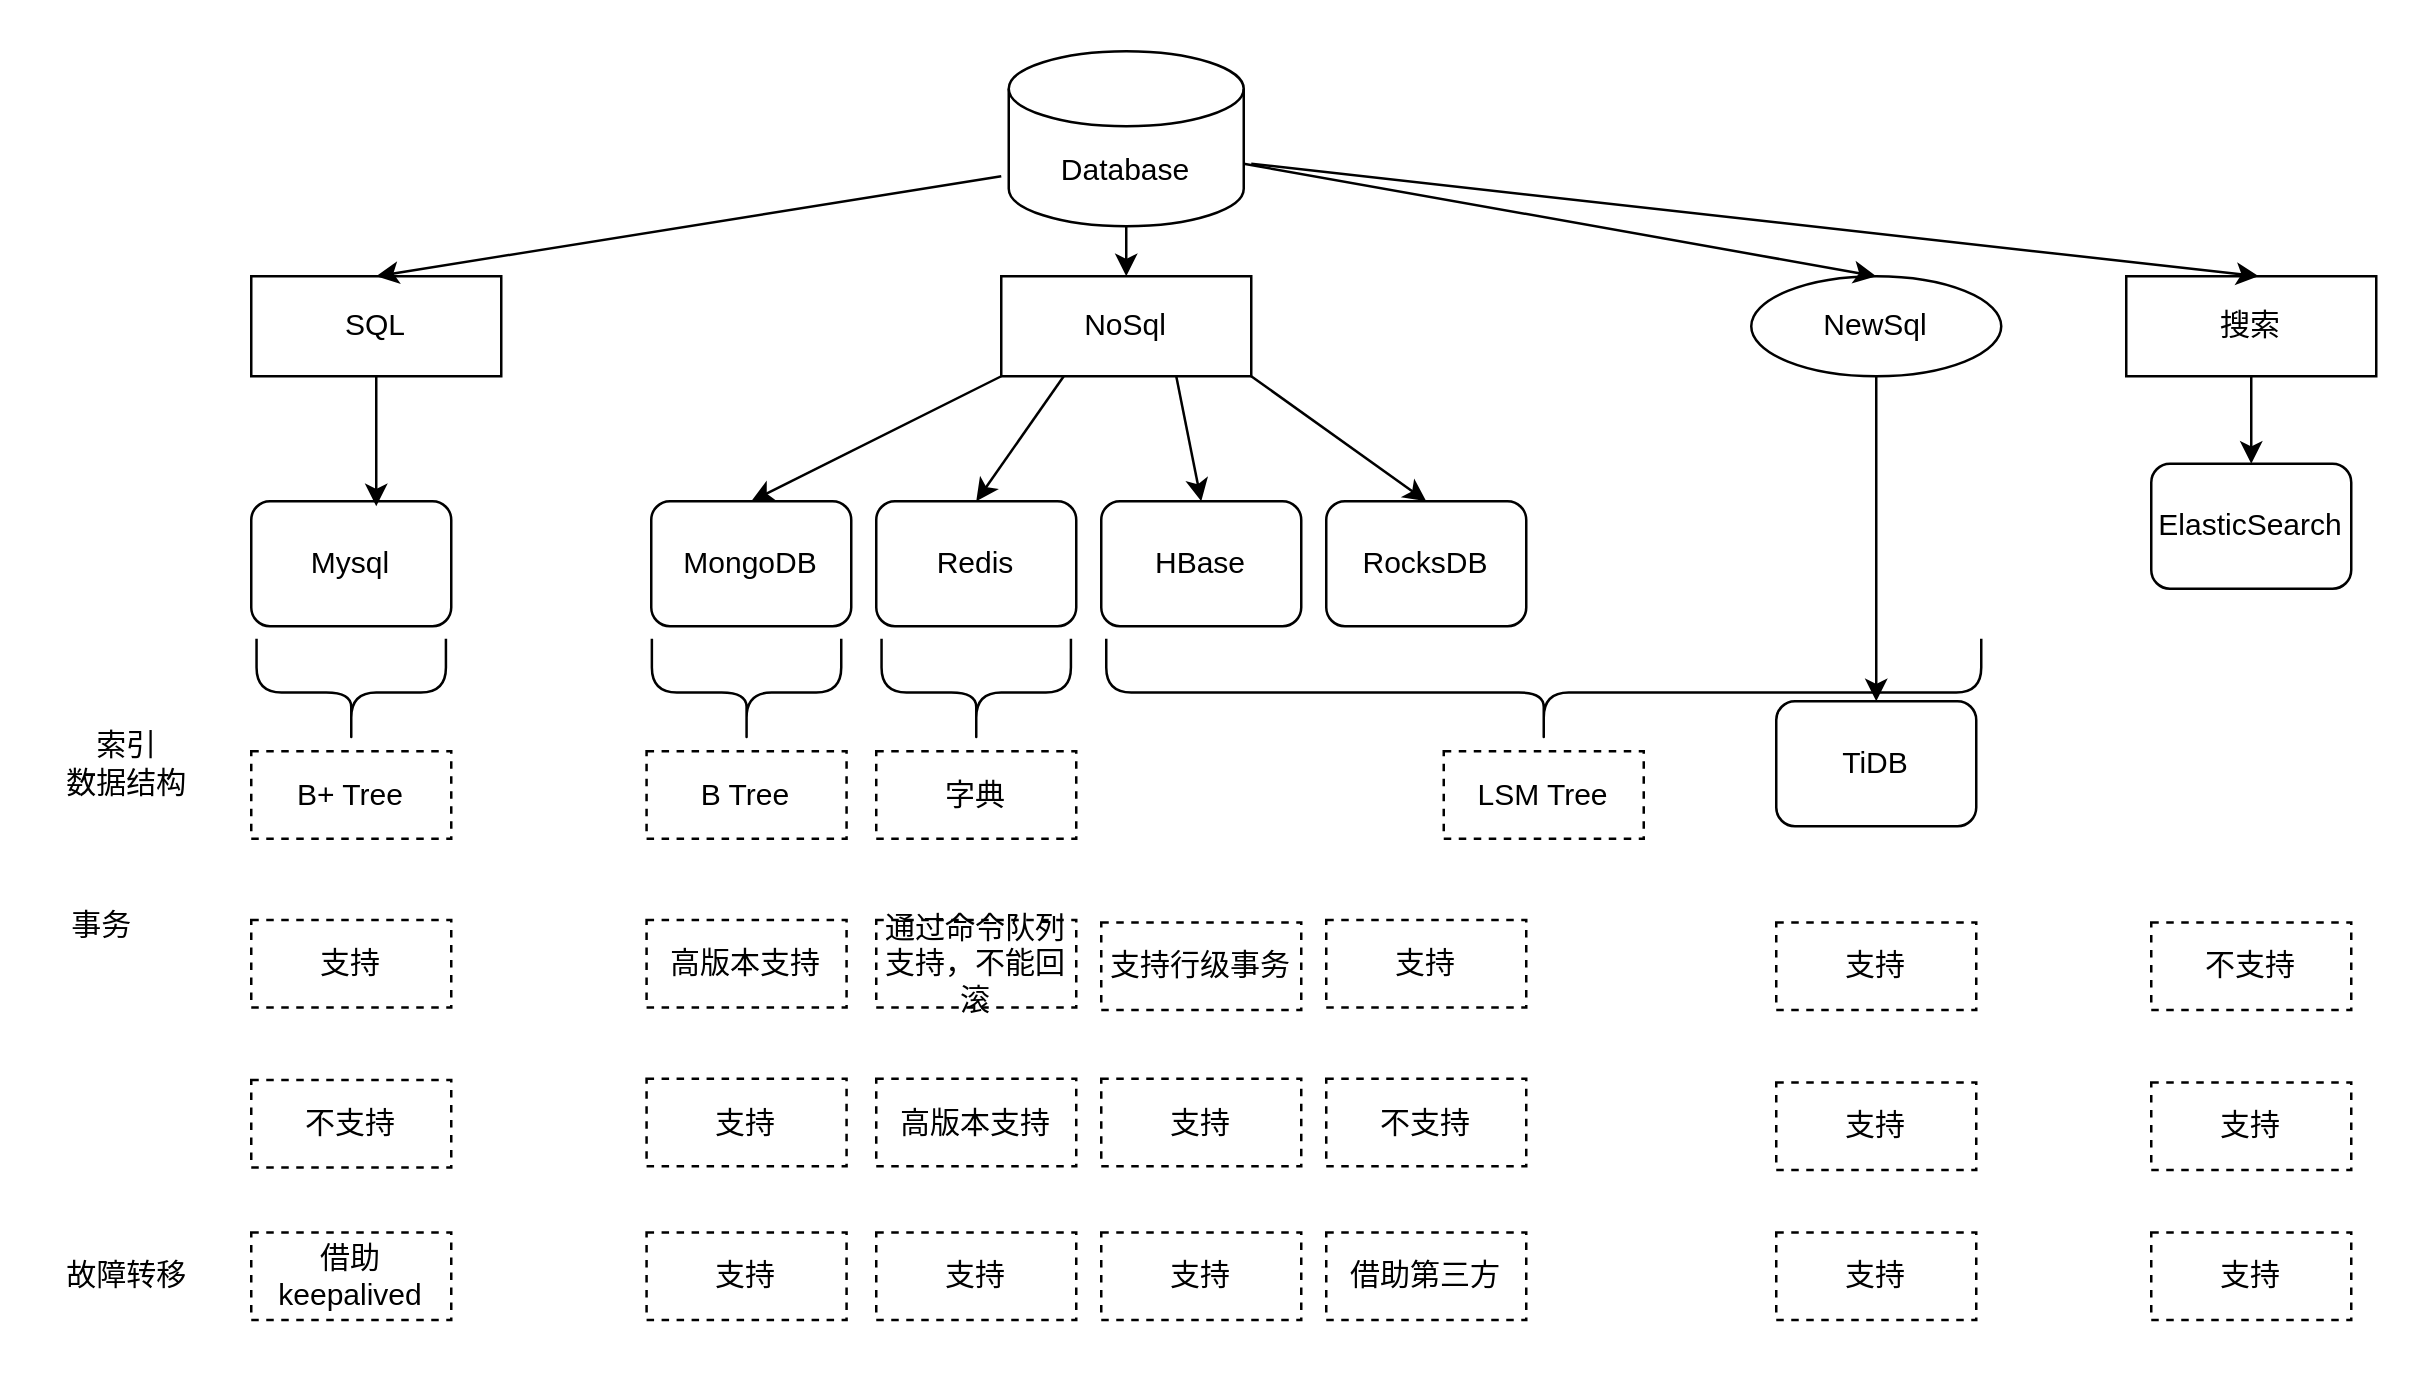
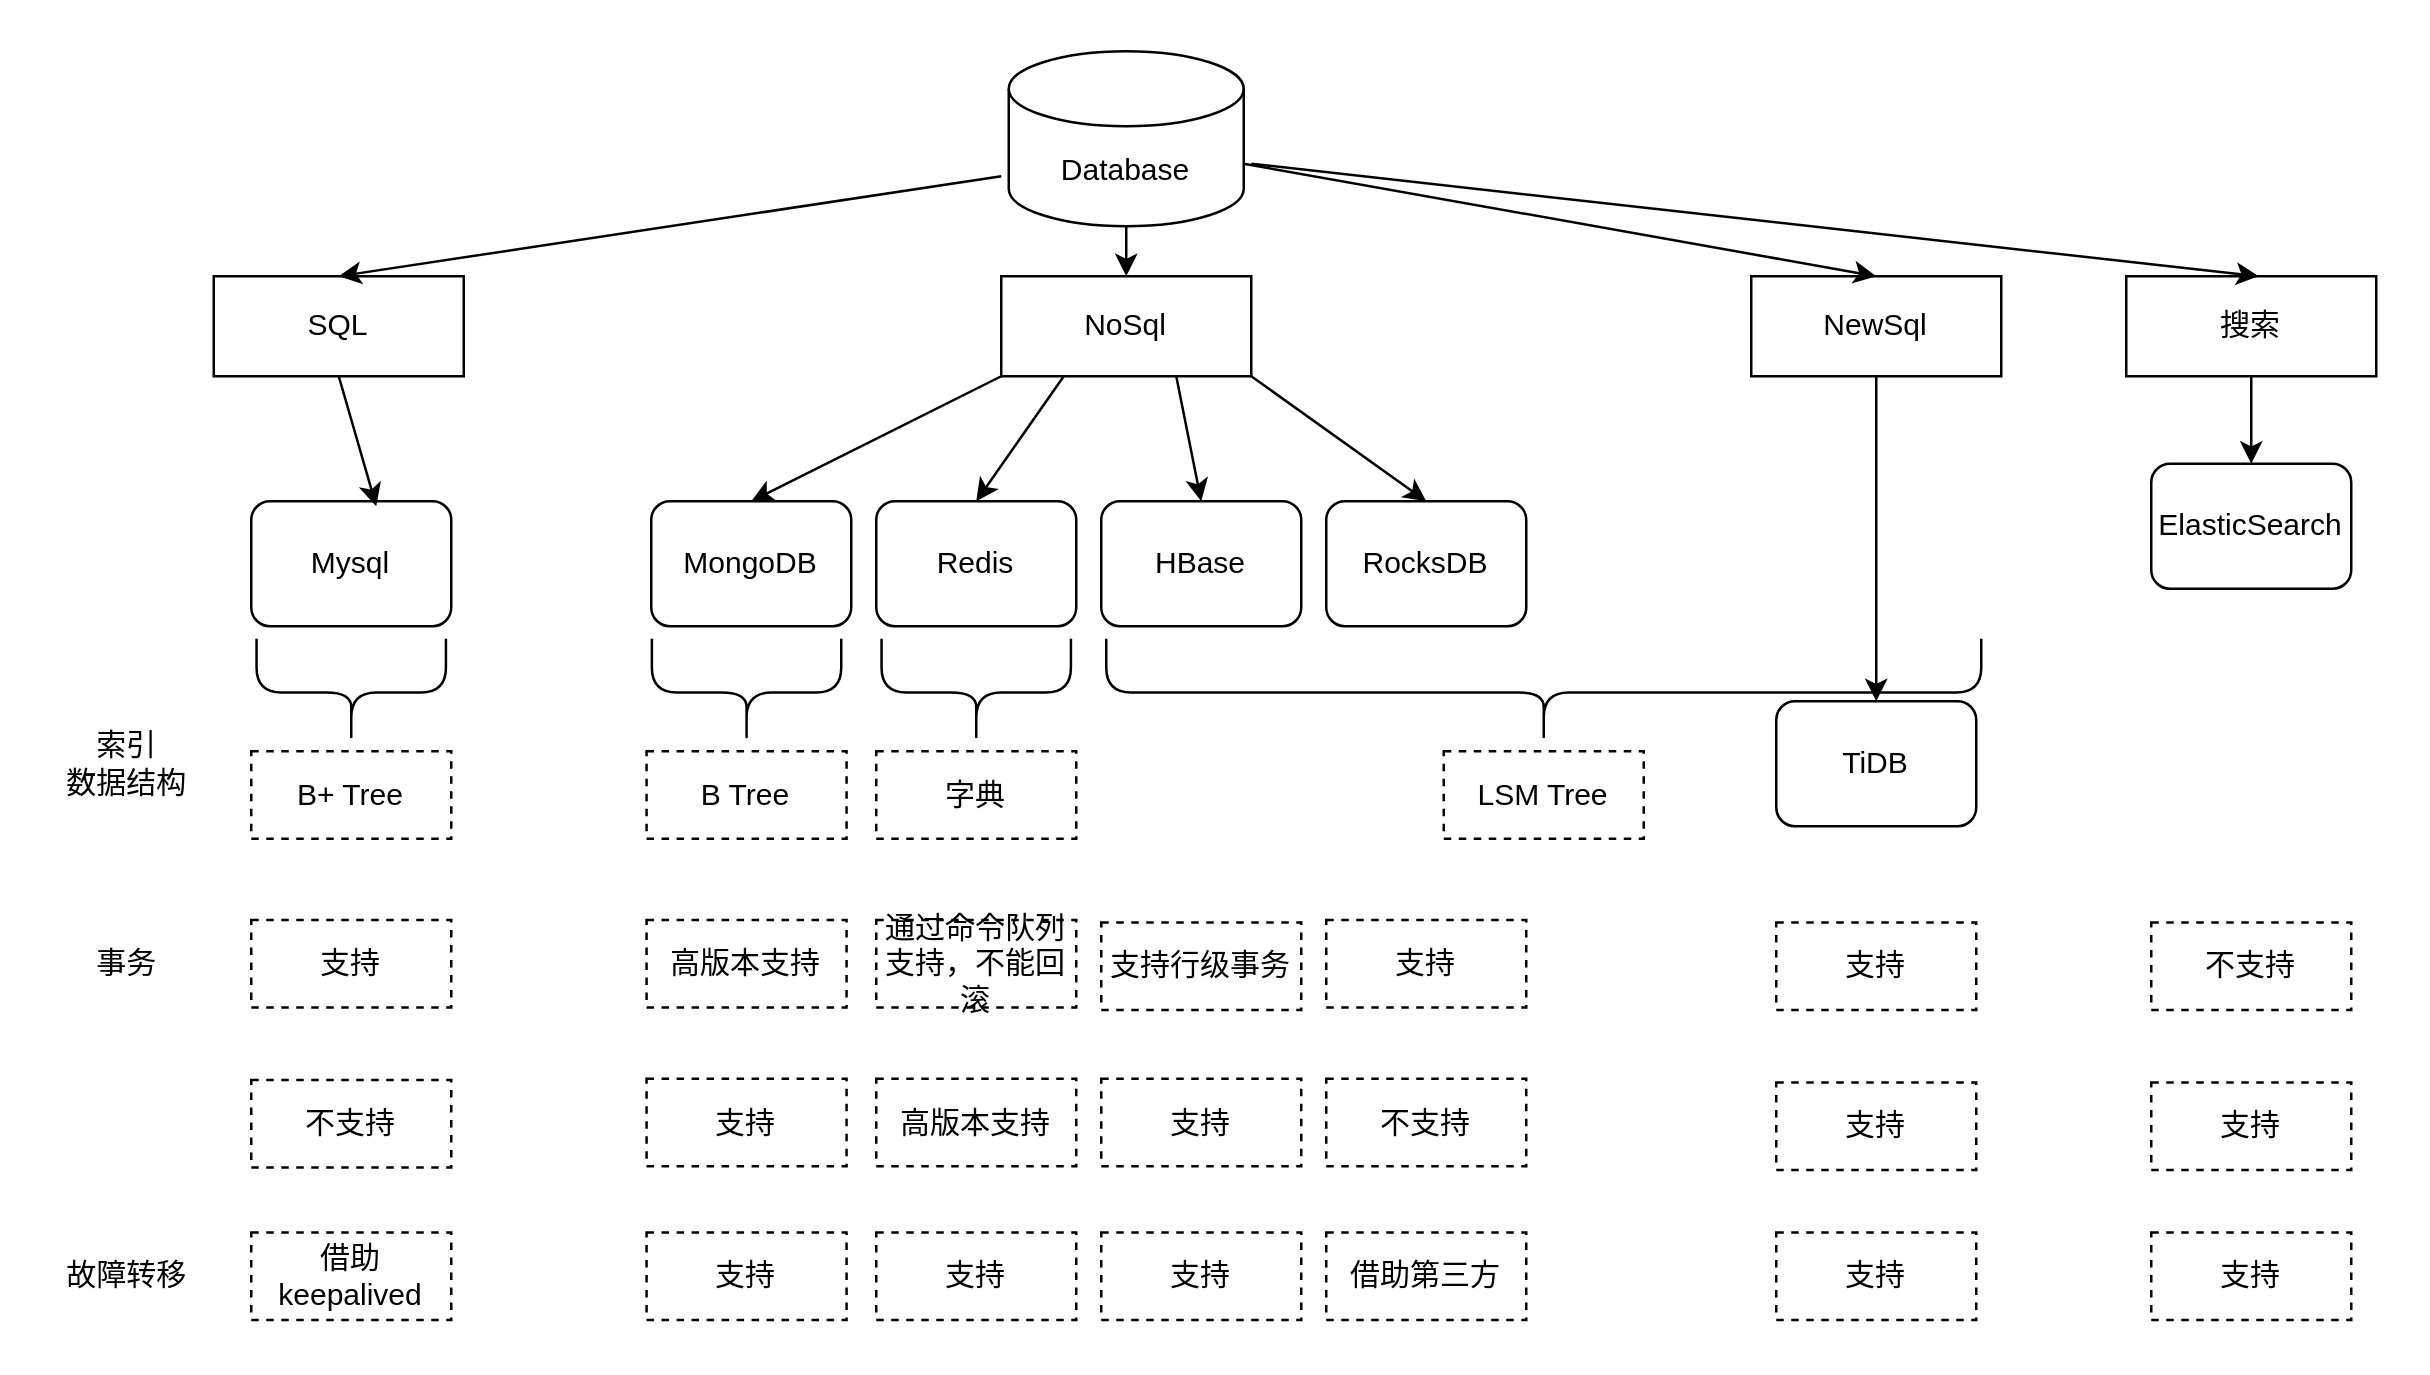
node "SQL": moved (376, 326) -> (339, 326)
node "NewSql": shape ellipse -> rectangle
node "事务": moved (101, 926) -> (126, 964)
